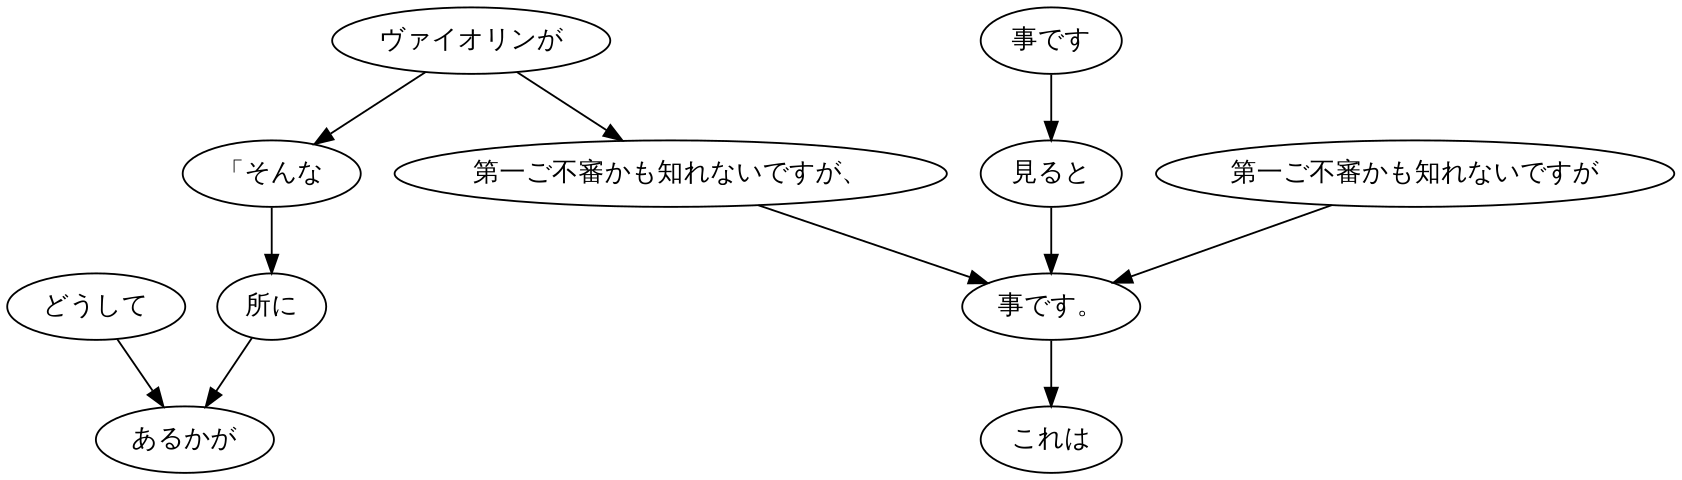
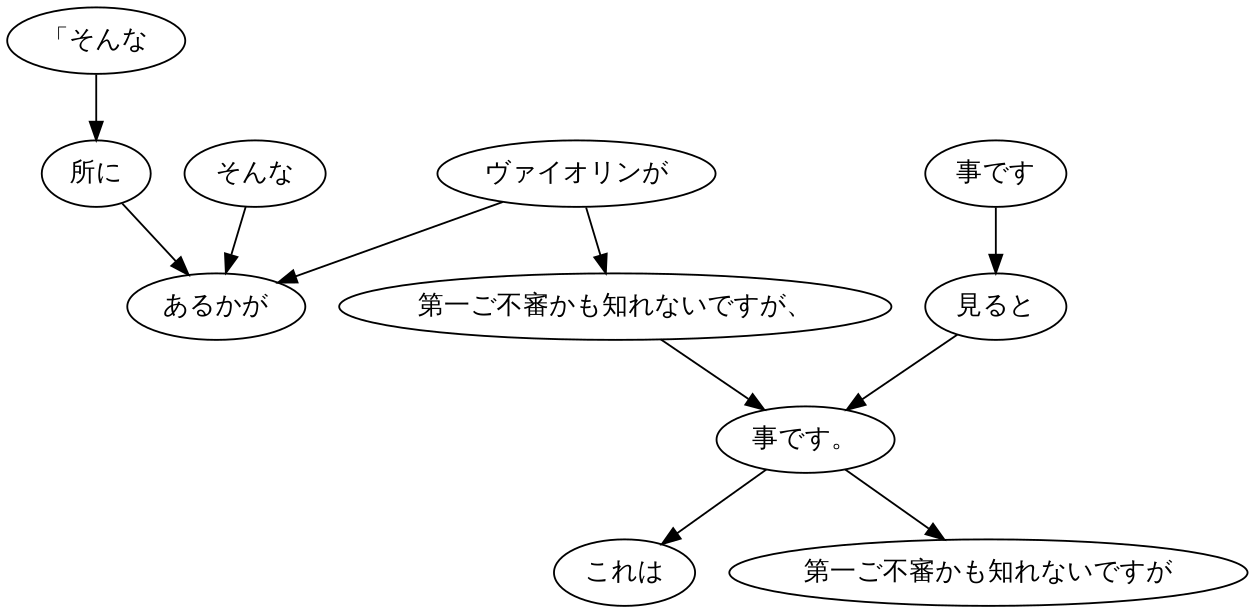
edge "ヴァイオリンが" -> "「そんな": now "ヴァイオリンが" -> "あるかが"
edge "第一ご不審かも知れないですが" -> "事です。": reversed
node "どうして": label "どうして" -> "そんな"
